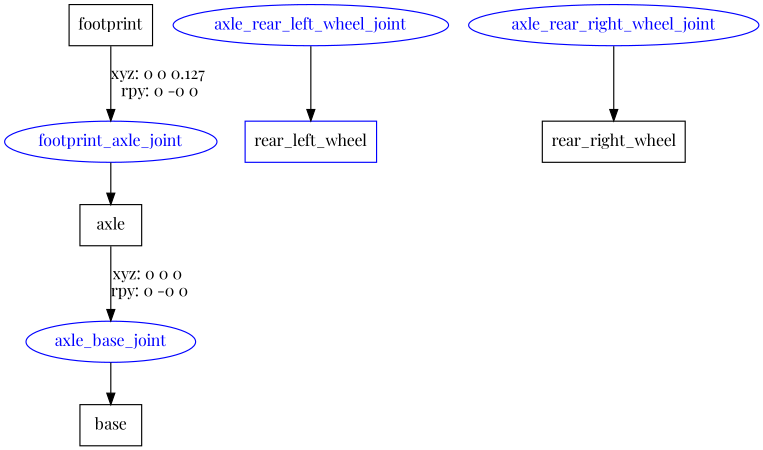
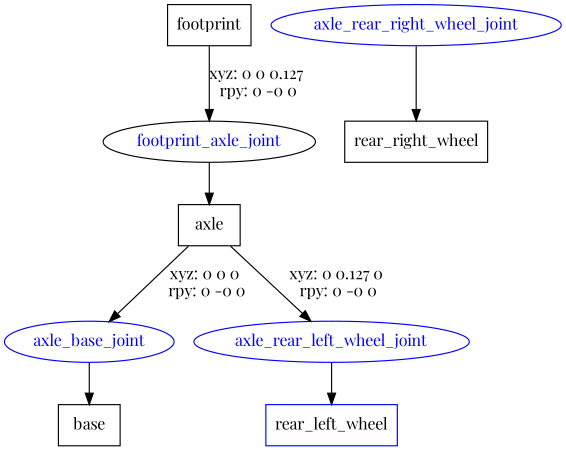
node "footprint_axle_joint": color blue -> black
edge "axle" -> "axle_rear_left_wheel_joint": added, label "xyz: 0 0.127 0 rpy: 0 -0 0"
